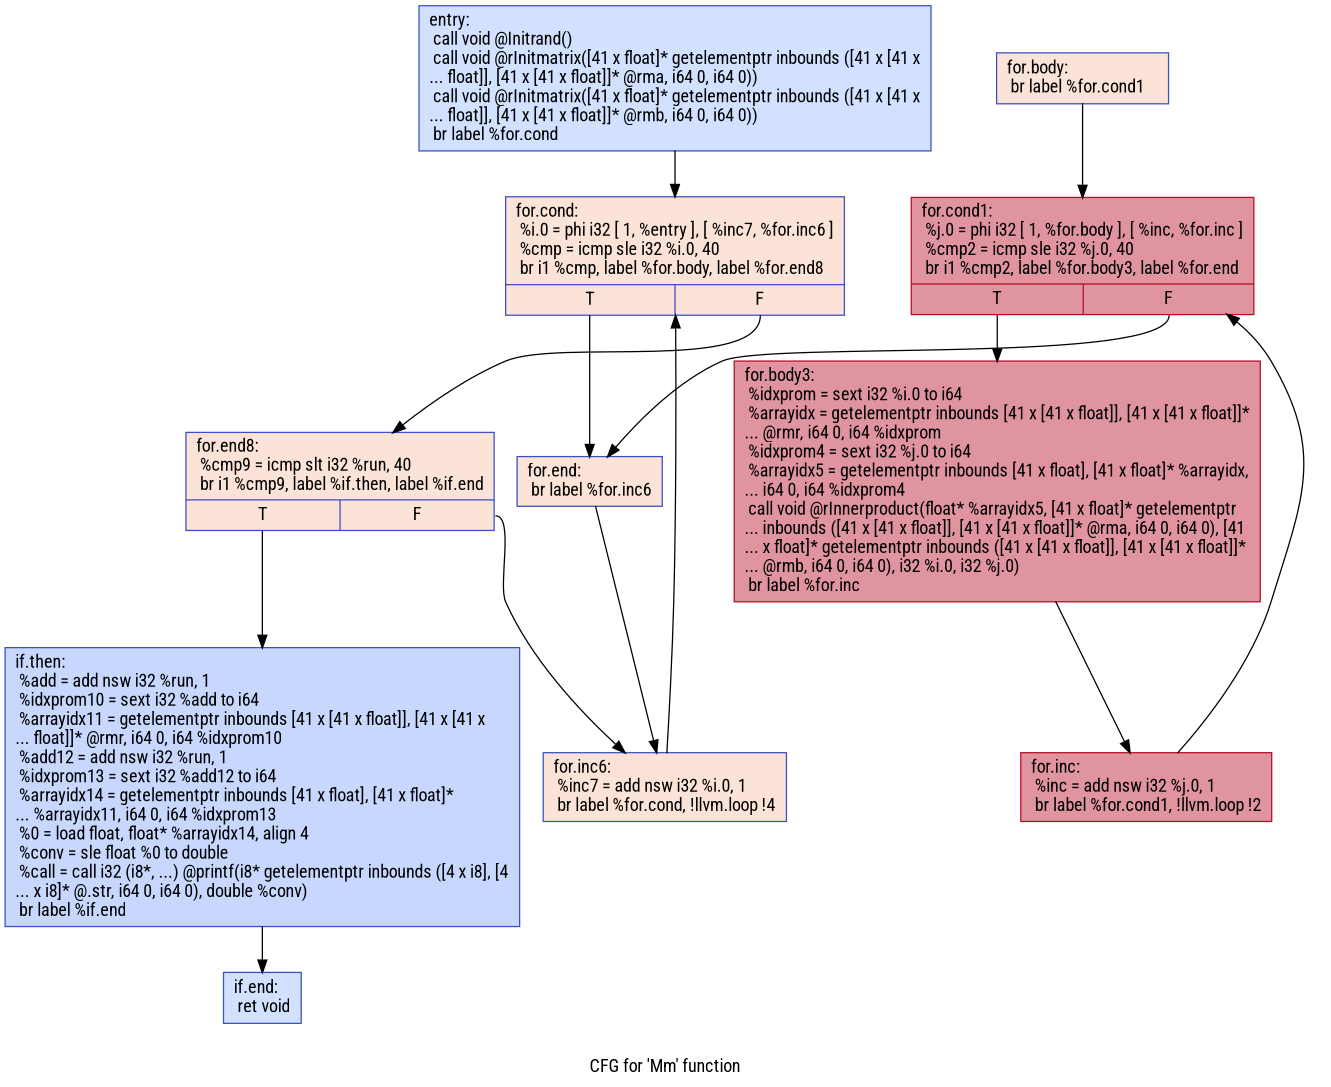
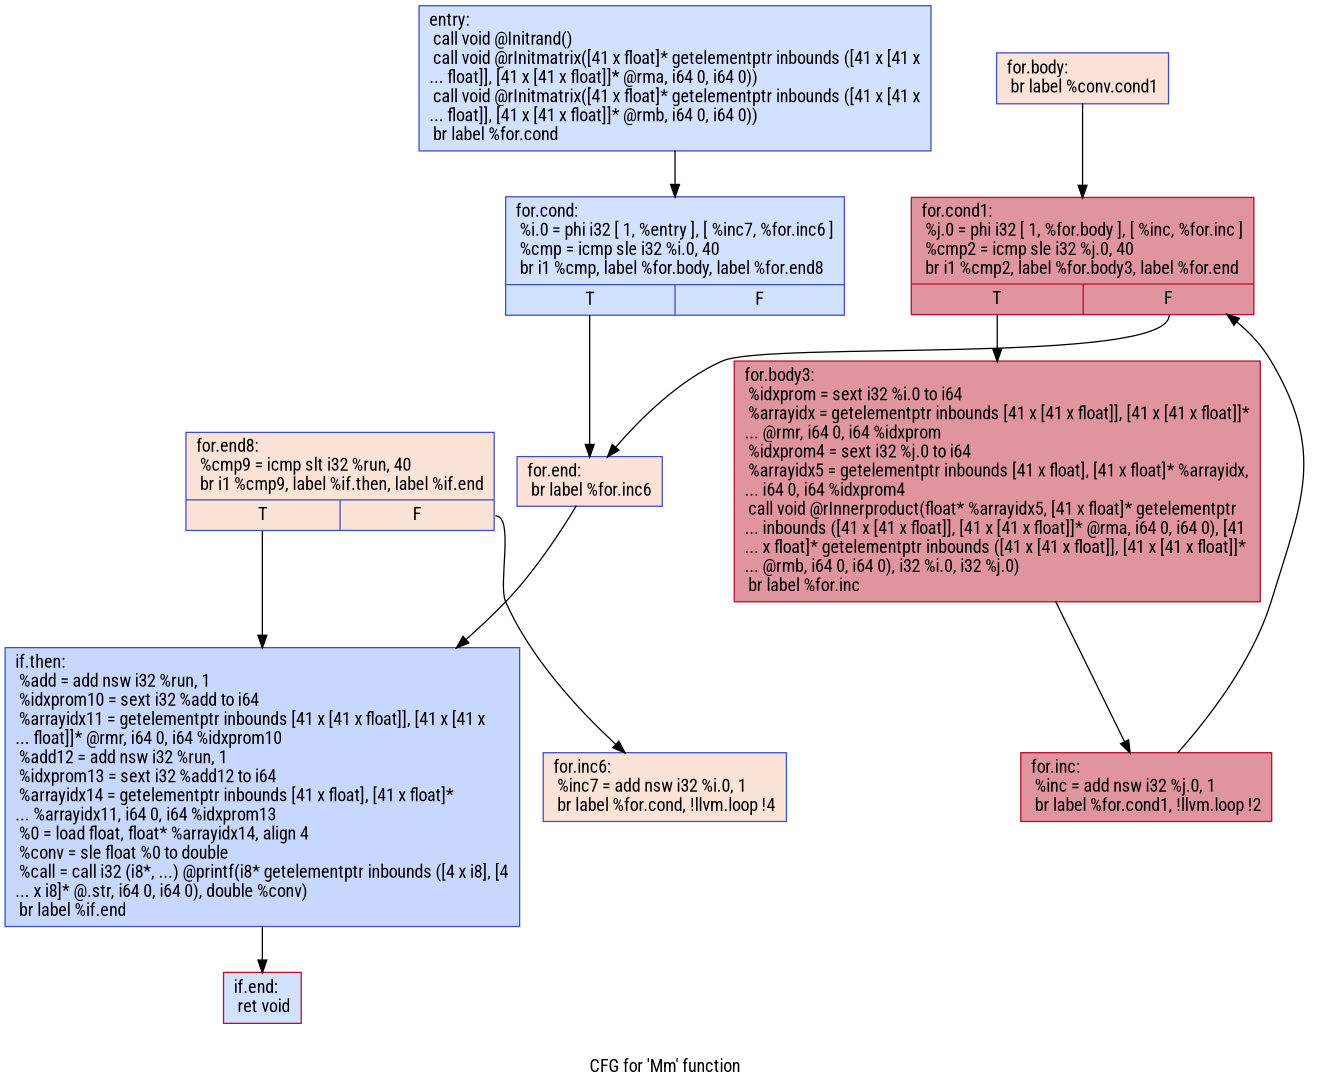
node "for.body:": text "br label %for.cond1" -> "br label %conv.cond1"
node "for.cond:": fillcolor #f6bfa670 -> #9abbff70
edge "for.cond:" -> "for.end8:": removed
edge "for.inc6:" -> "for.cond:": removed
edge "for.end:" -> "for.inc6:": now "for.end:" -> "if.then:"
node "if.end:": color #3d50c3ff -> #b70d28ff
